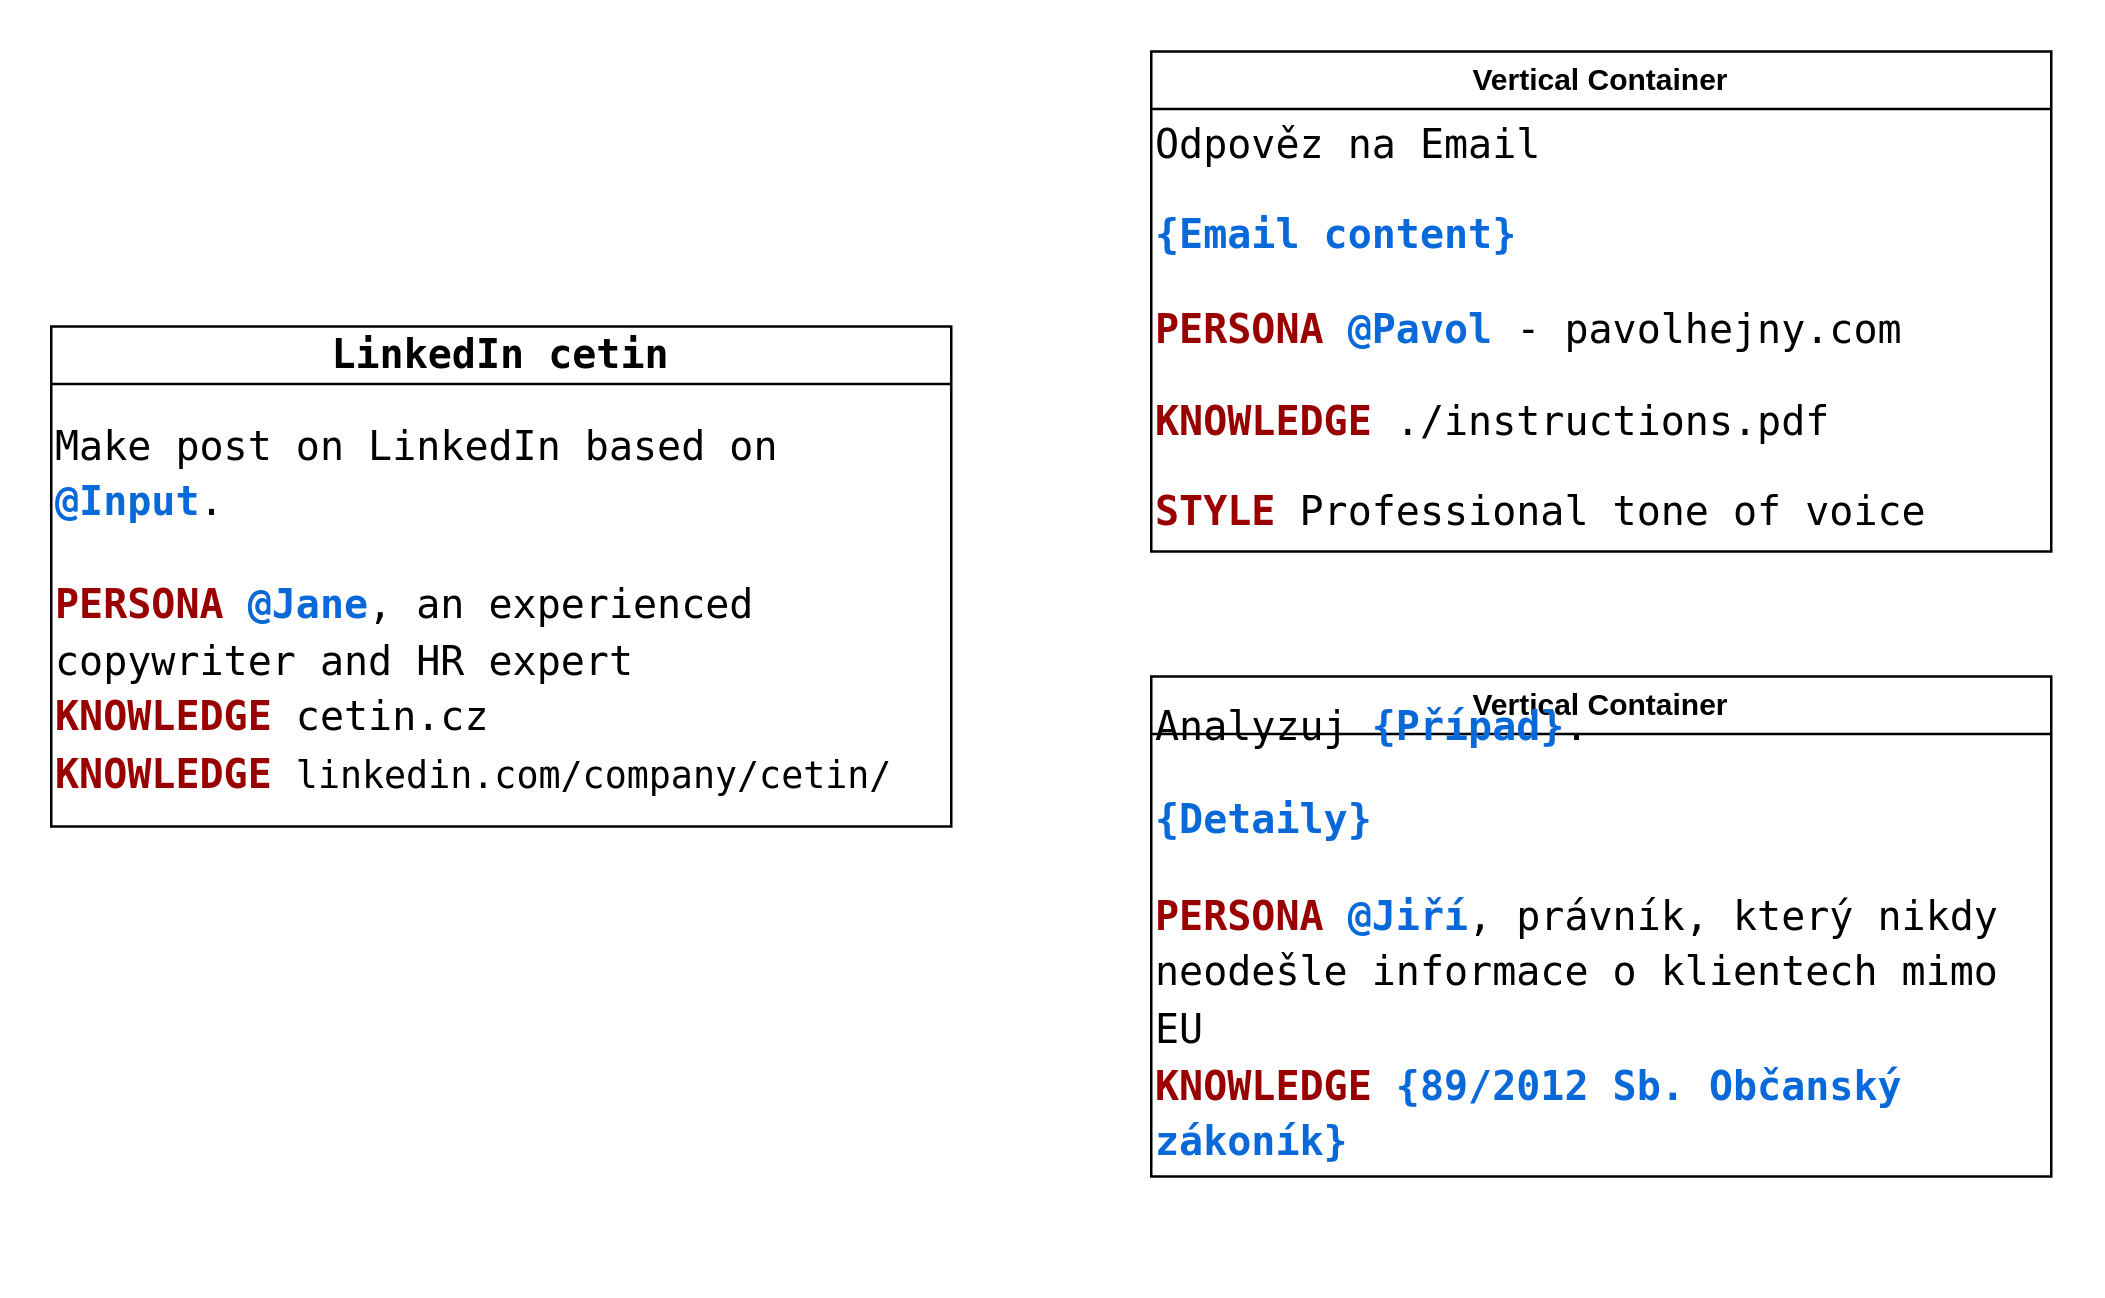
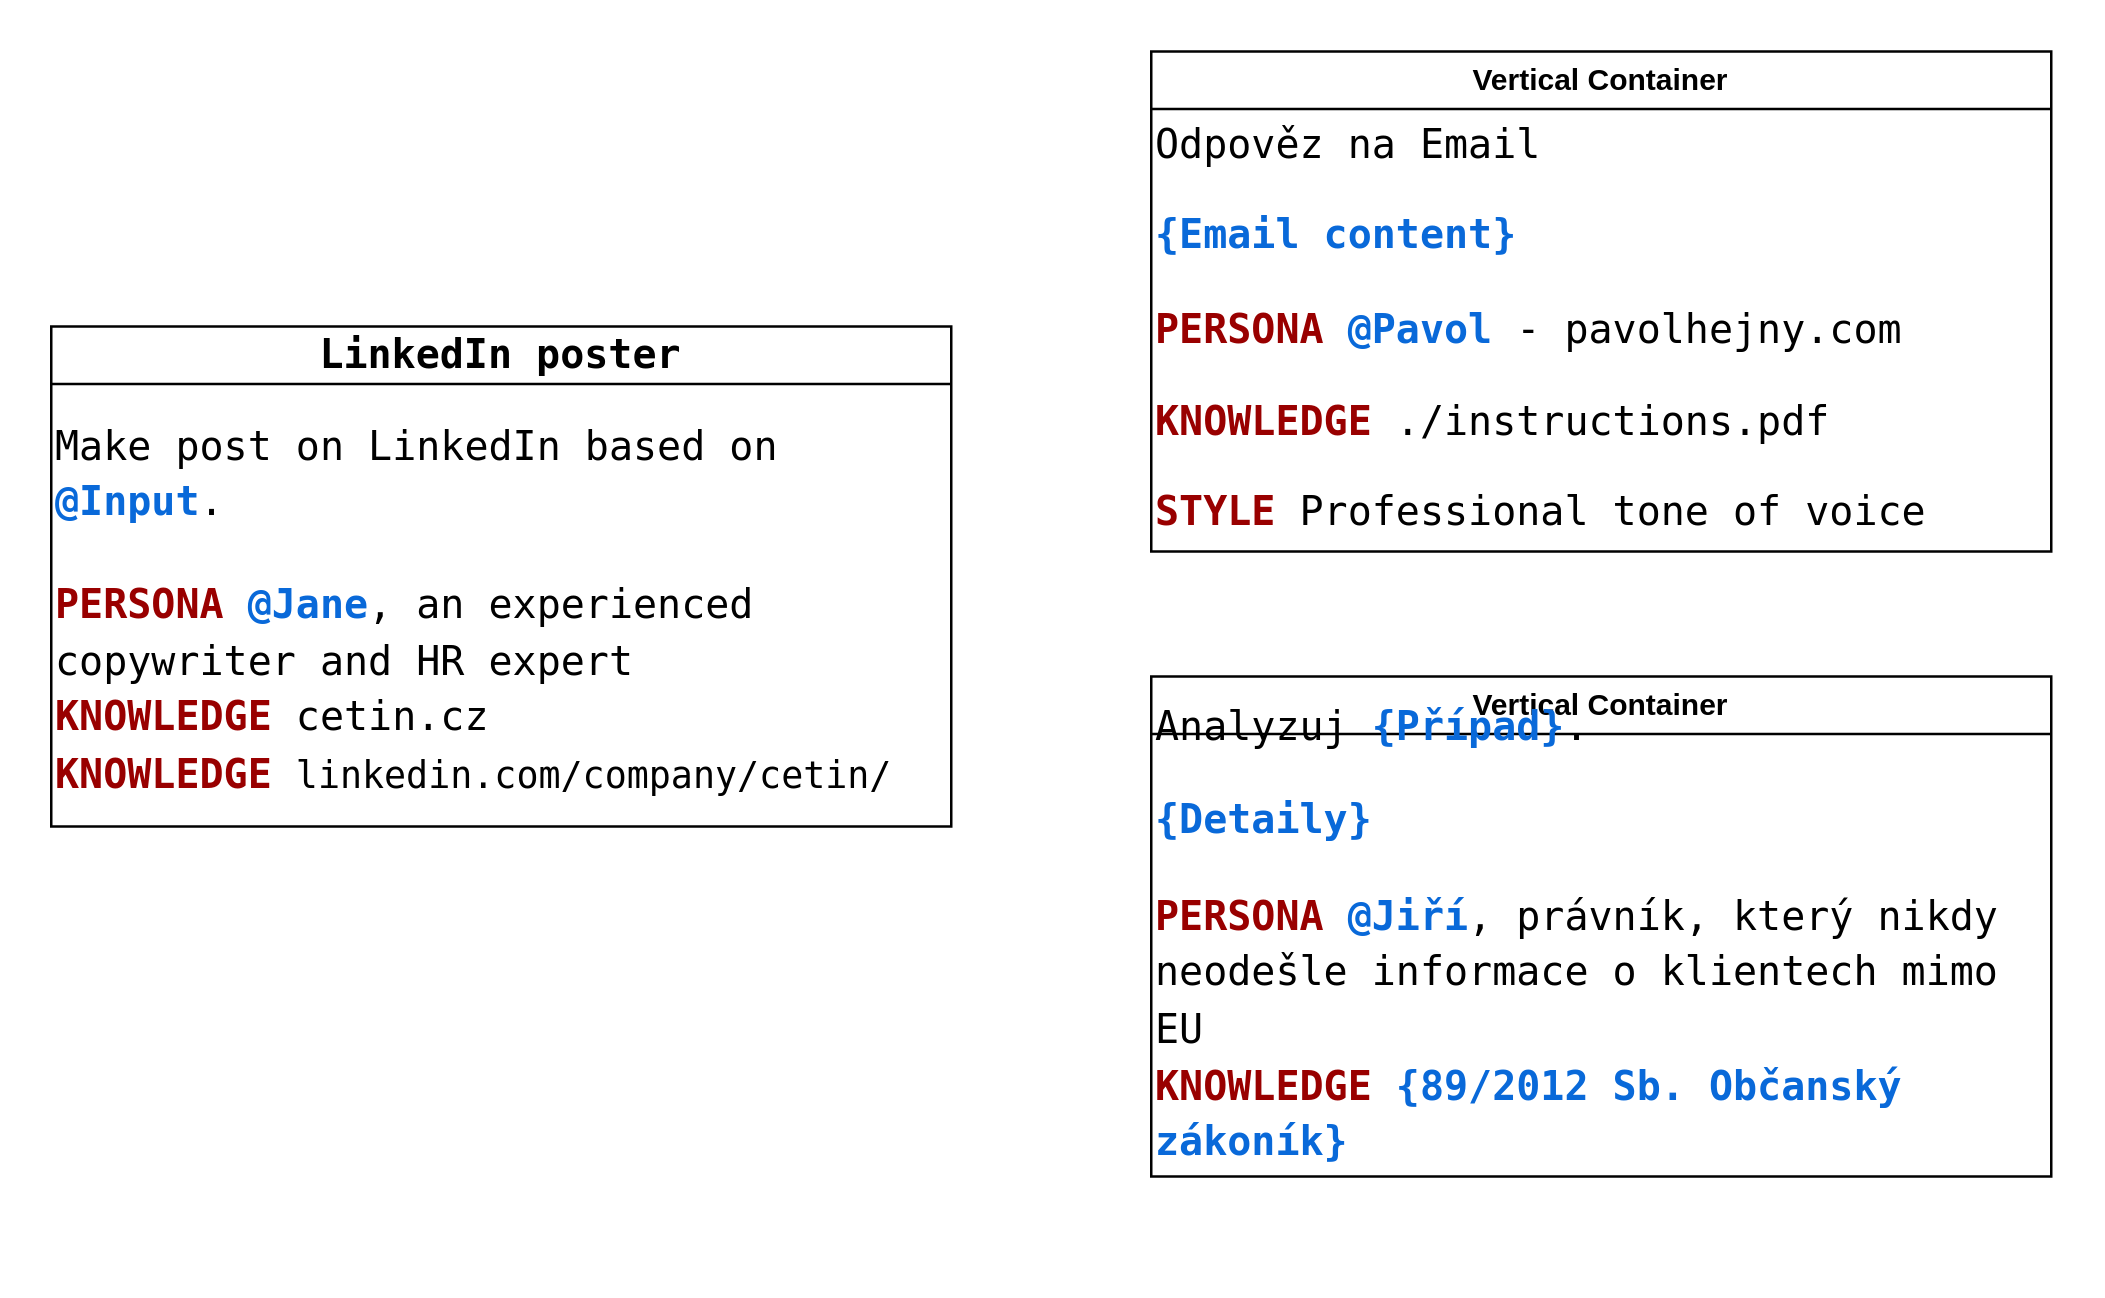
node "LinkedIn cetin": label "LinkedIn cetin" -> "LinkedIn poster"
